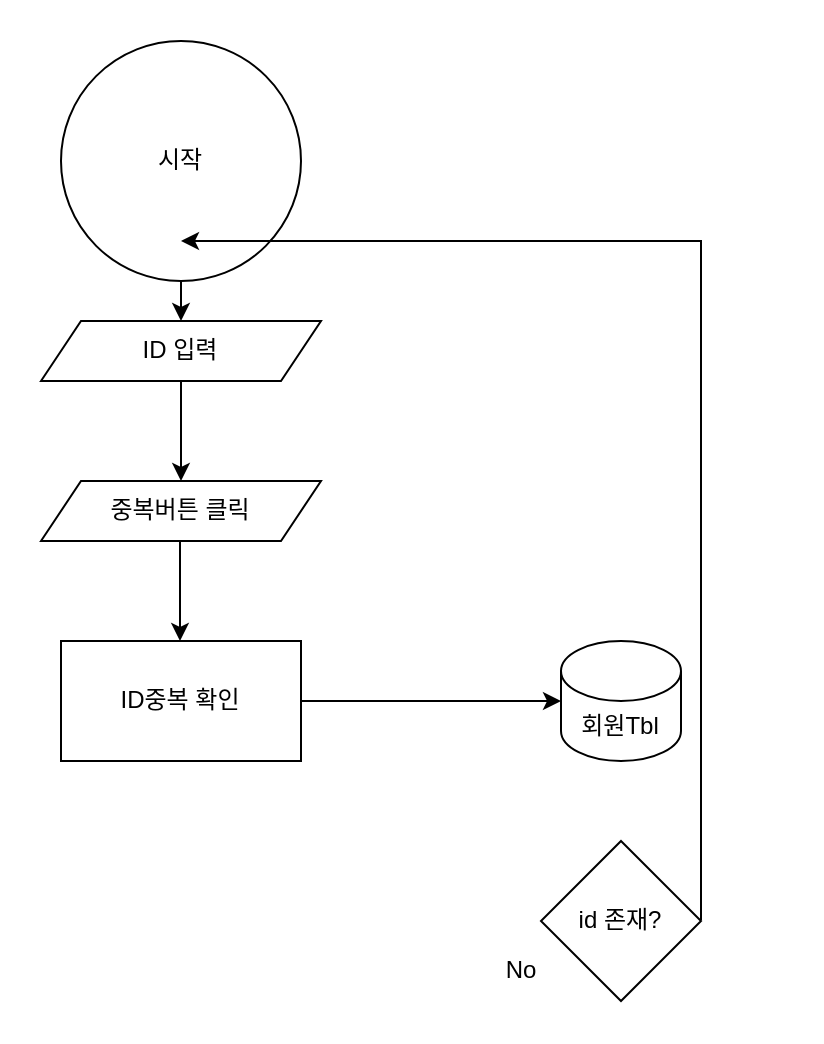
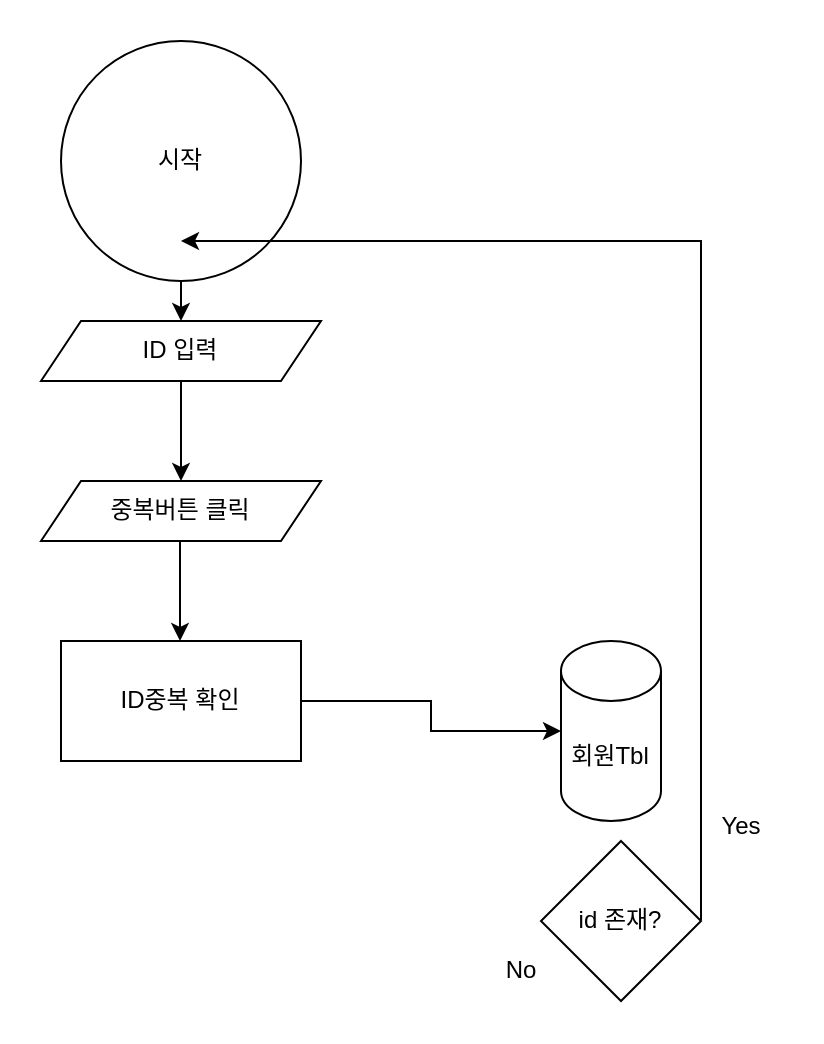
node "회원Tbl": size 120x120 -> 100x180
node "Yes": added
